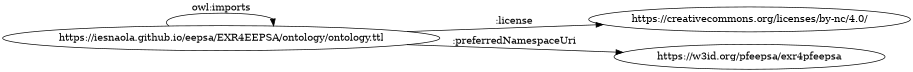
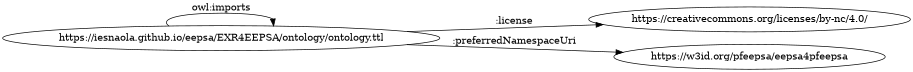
node "https://w3id.org/pfeepsa/exr4pfeepsa": label "https://w3id.org/pfeepsa/exr4pfeepsa" -> "https://w3id.org/pfeepsa/eepsa4pfeepsa"
